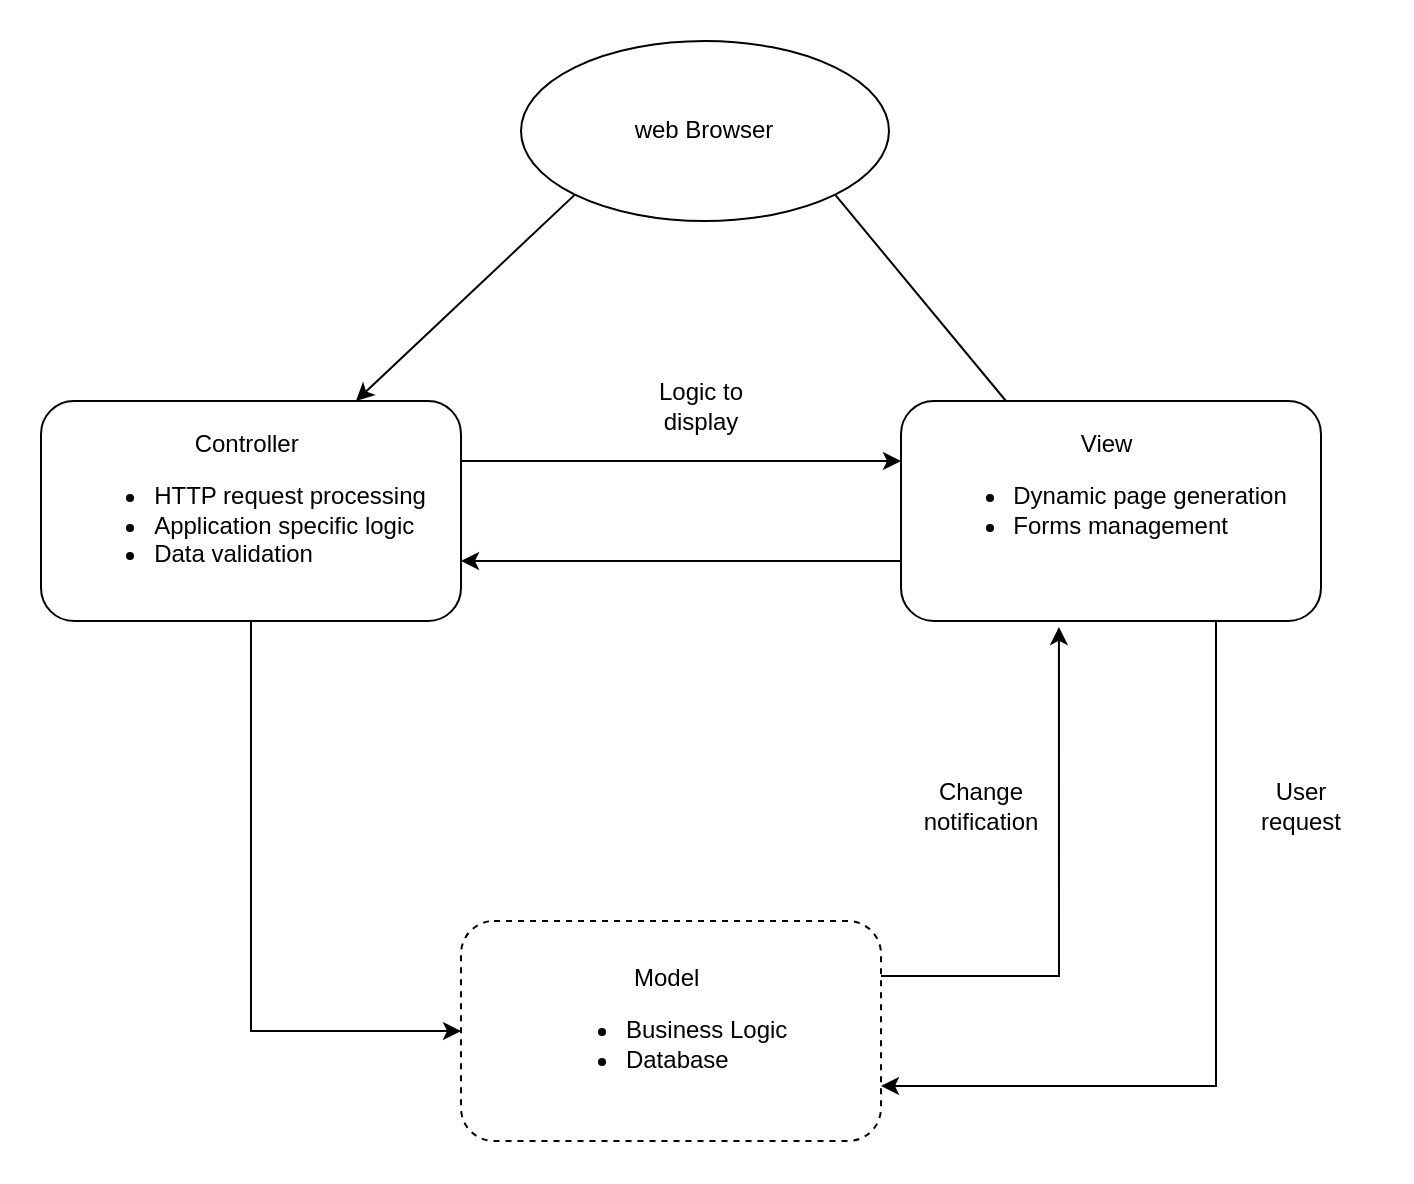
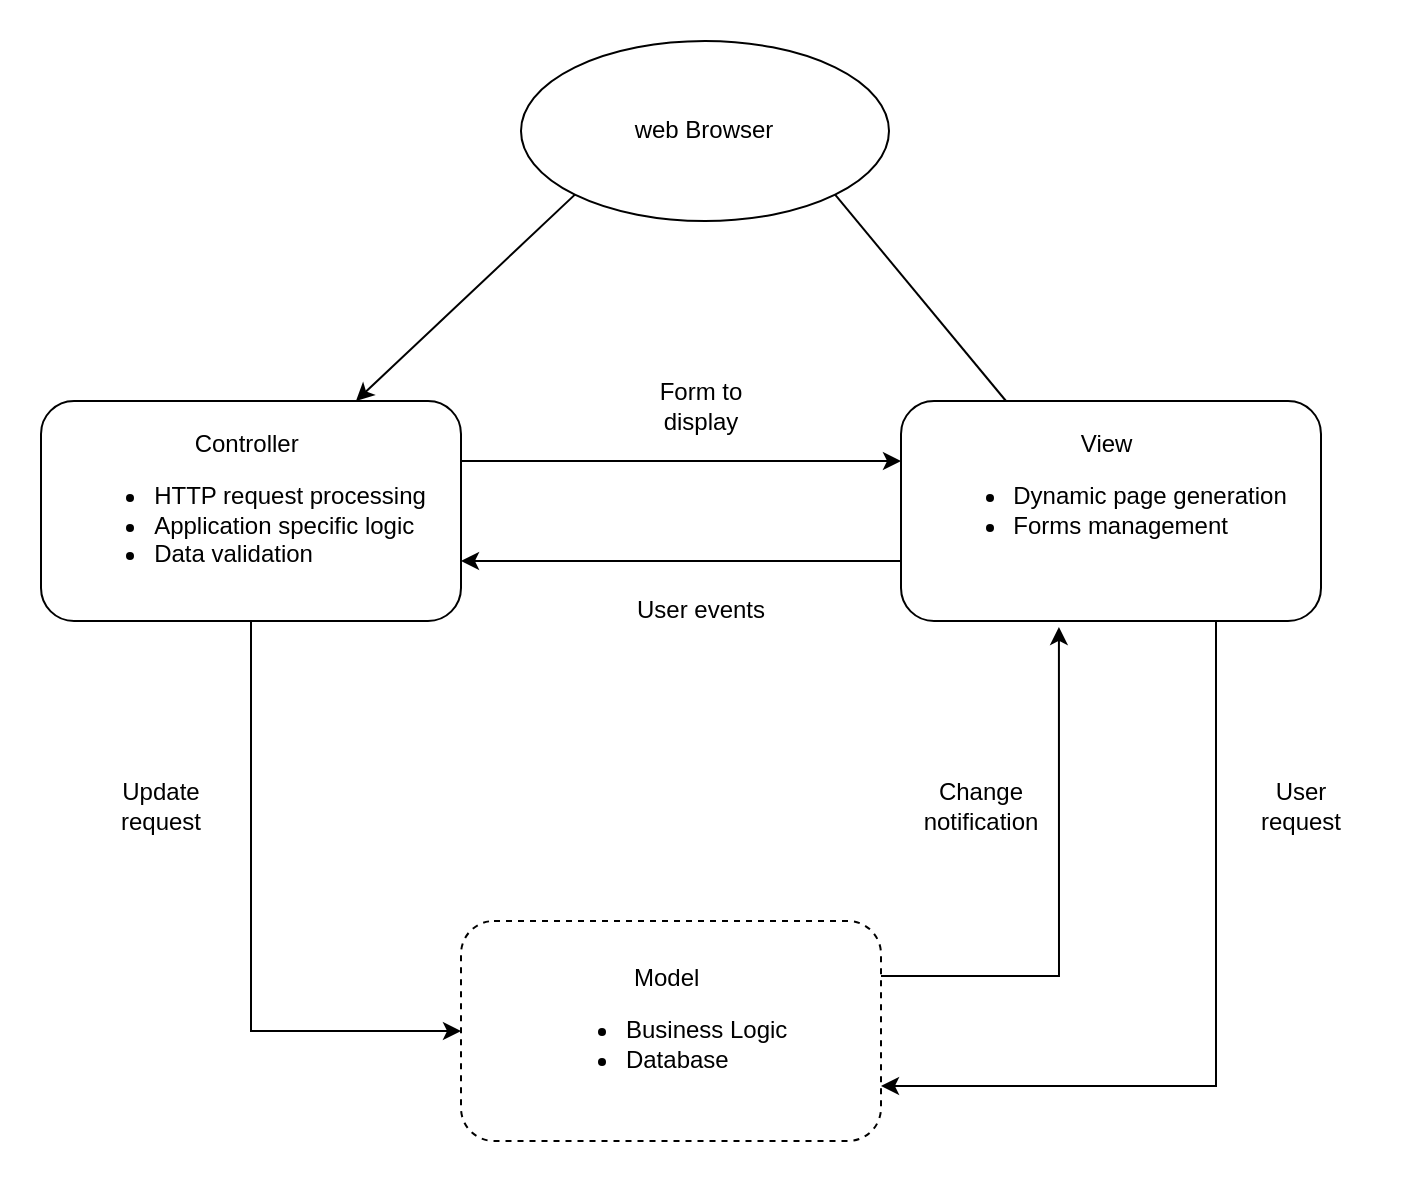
node "Logic to display": label "Logic to display" -> "Form to display"
node "User events": added
node "Update request": added
